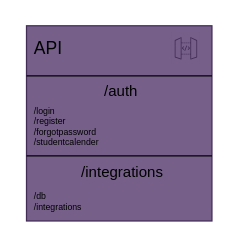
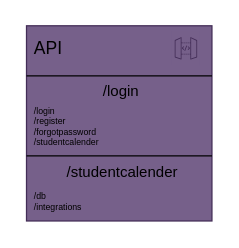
node "/auth": label "/auth" -> "/login"
node "/integrations": label "/integrations" -> "/studentcalender"
